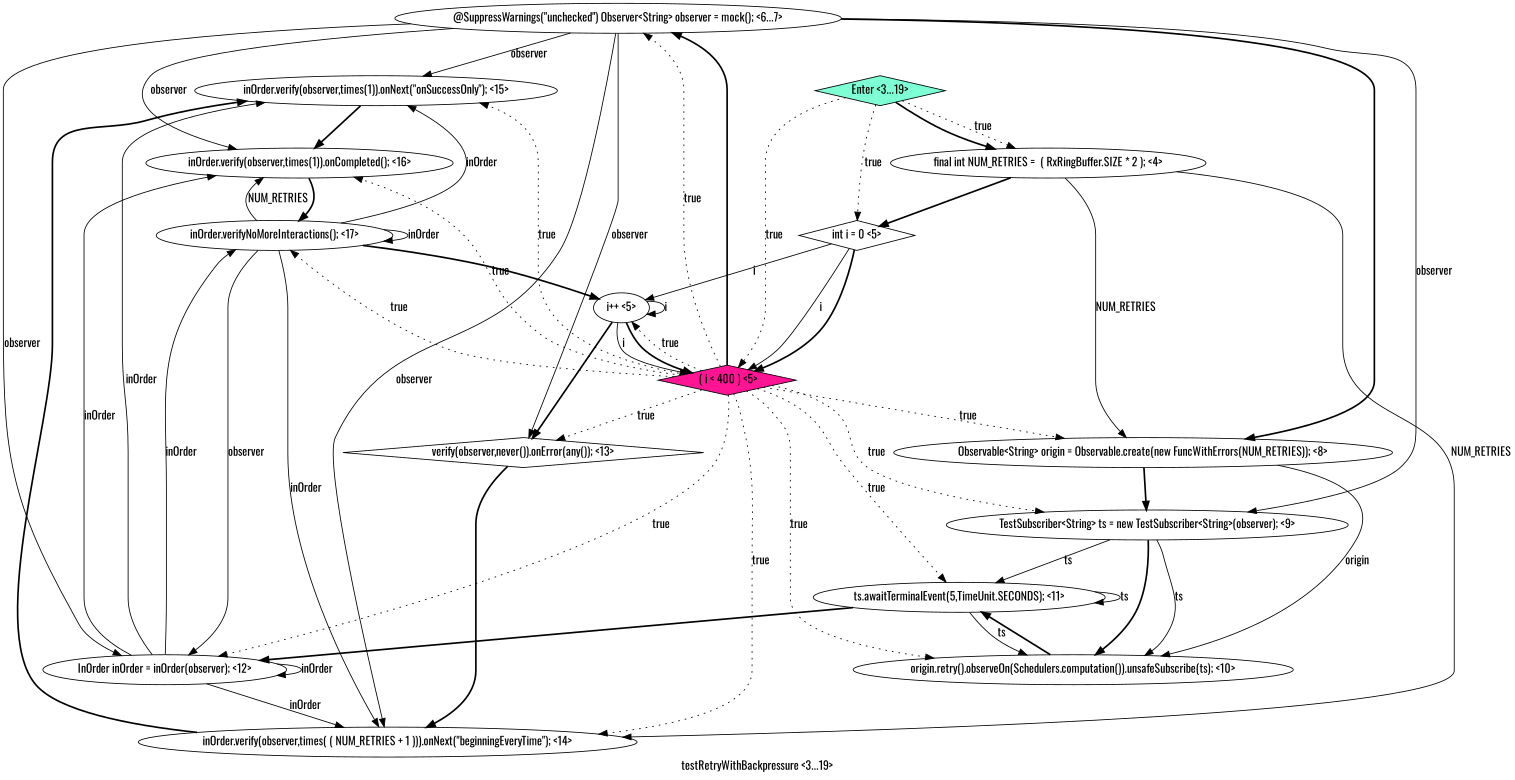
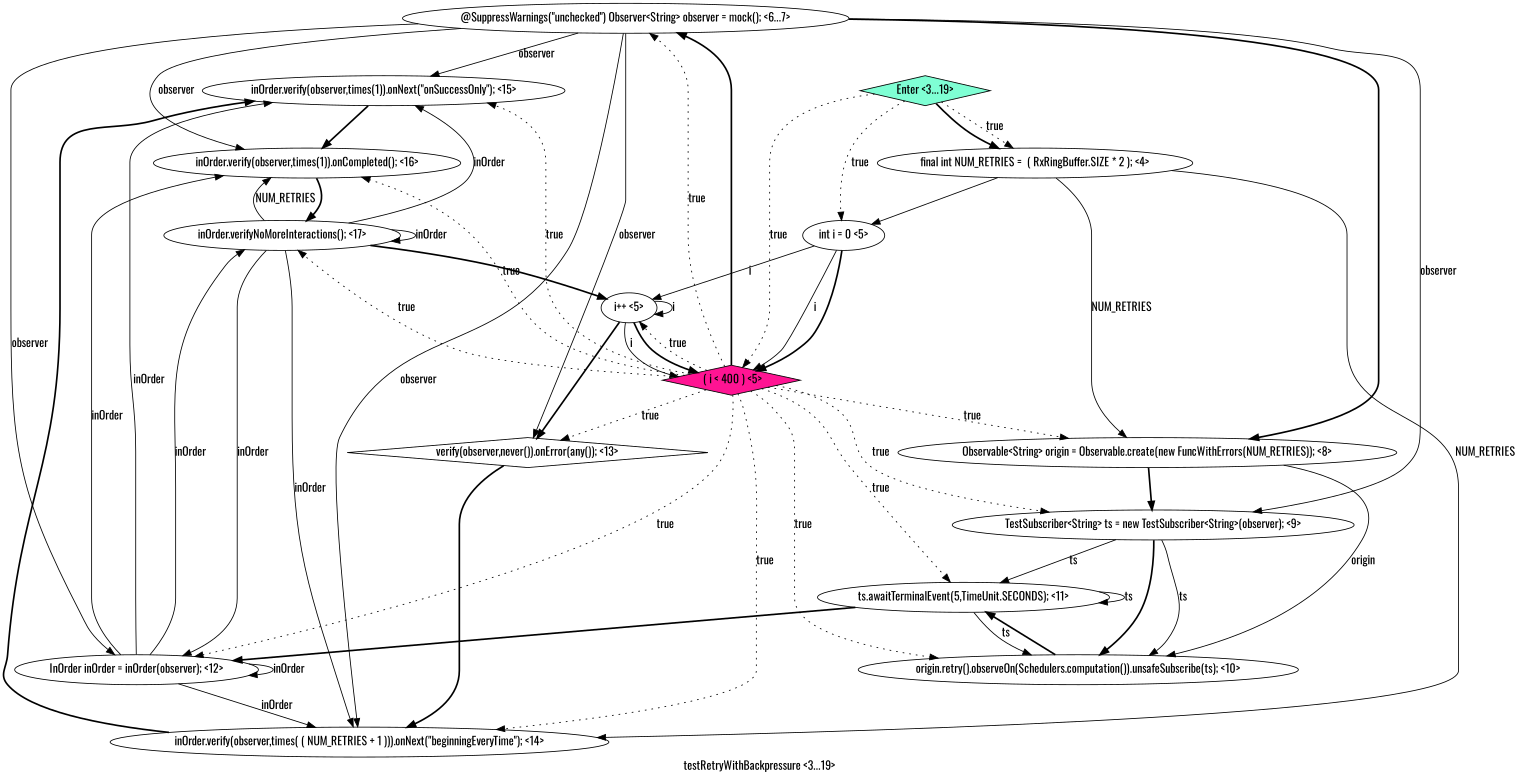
edge "final int NUM_RETRIES =  ( RxRingBuffer.SIZE * 2 ); <4>" -> "int i = 0 <5>": style bold -> solid
node "int i = 0 <5>": shape diamond -> ellipse
edge "inOrder.verifyNoMoreInteractions(); <17>" -> "InOrder inOrder = inOrder(observer); <12>": label "observer" -> "inOrder"
